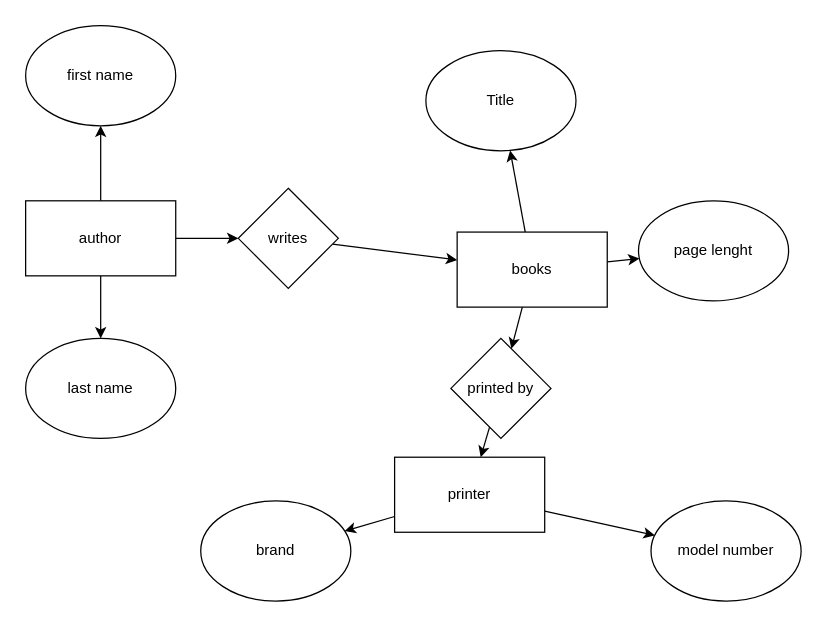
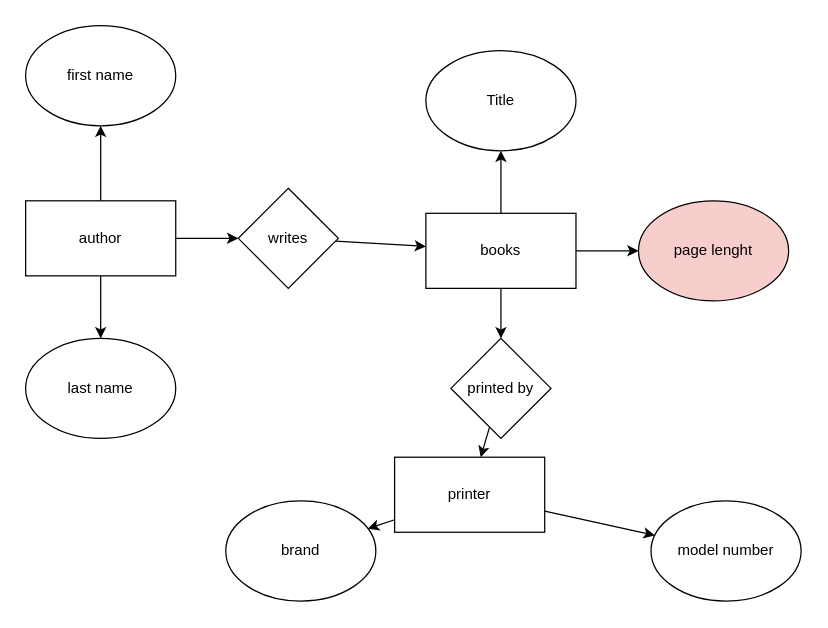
node "page lenght": fillcolor #ffffff -> #f8cecc
node "books": moved (532, 269) -> (501, 251)
node "brand": moved (276, 551) -> (301, 551)
